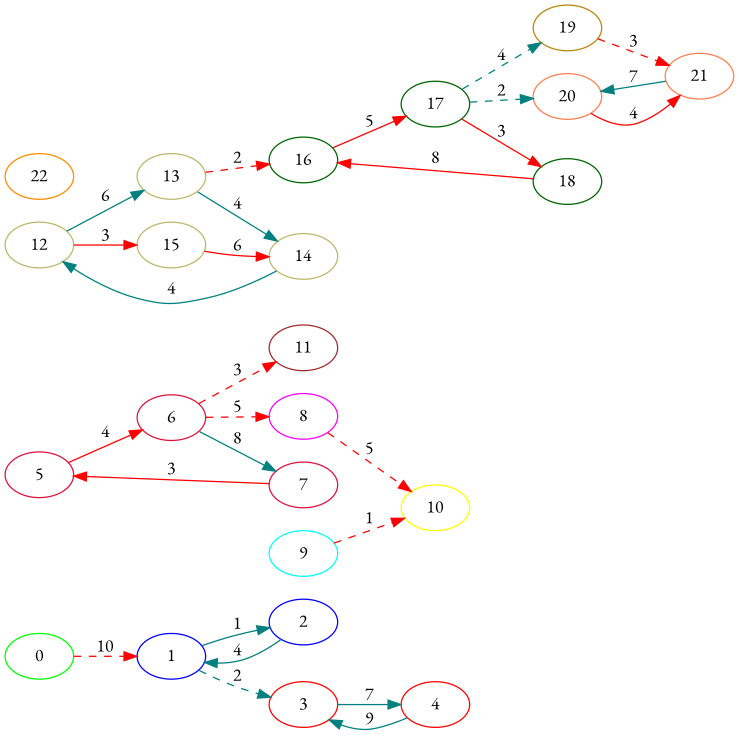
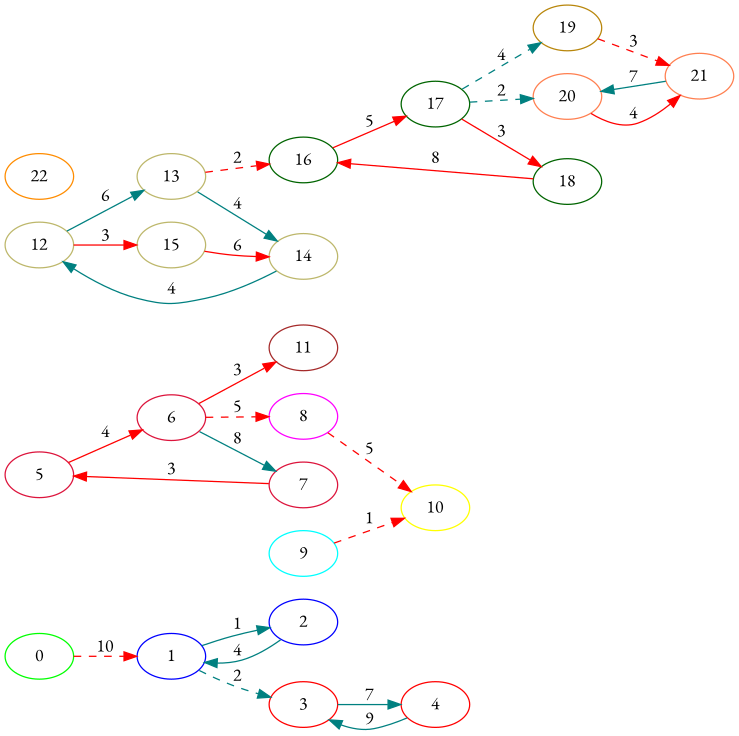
edge "6" -> "11": style dashed -> solid
